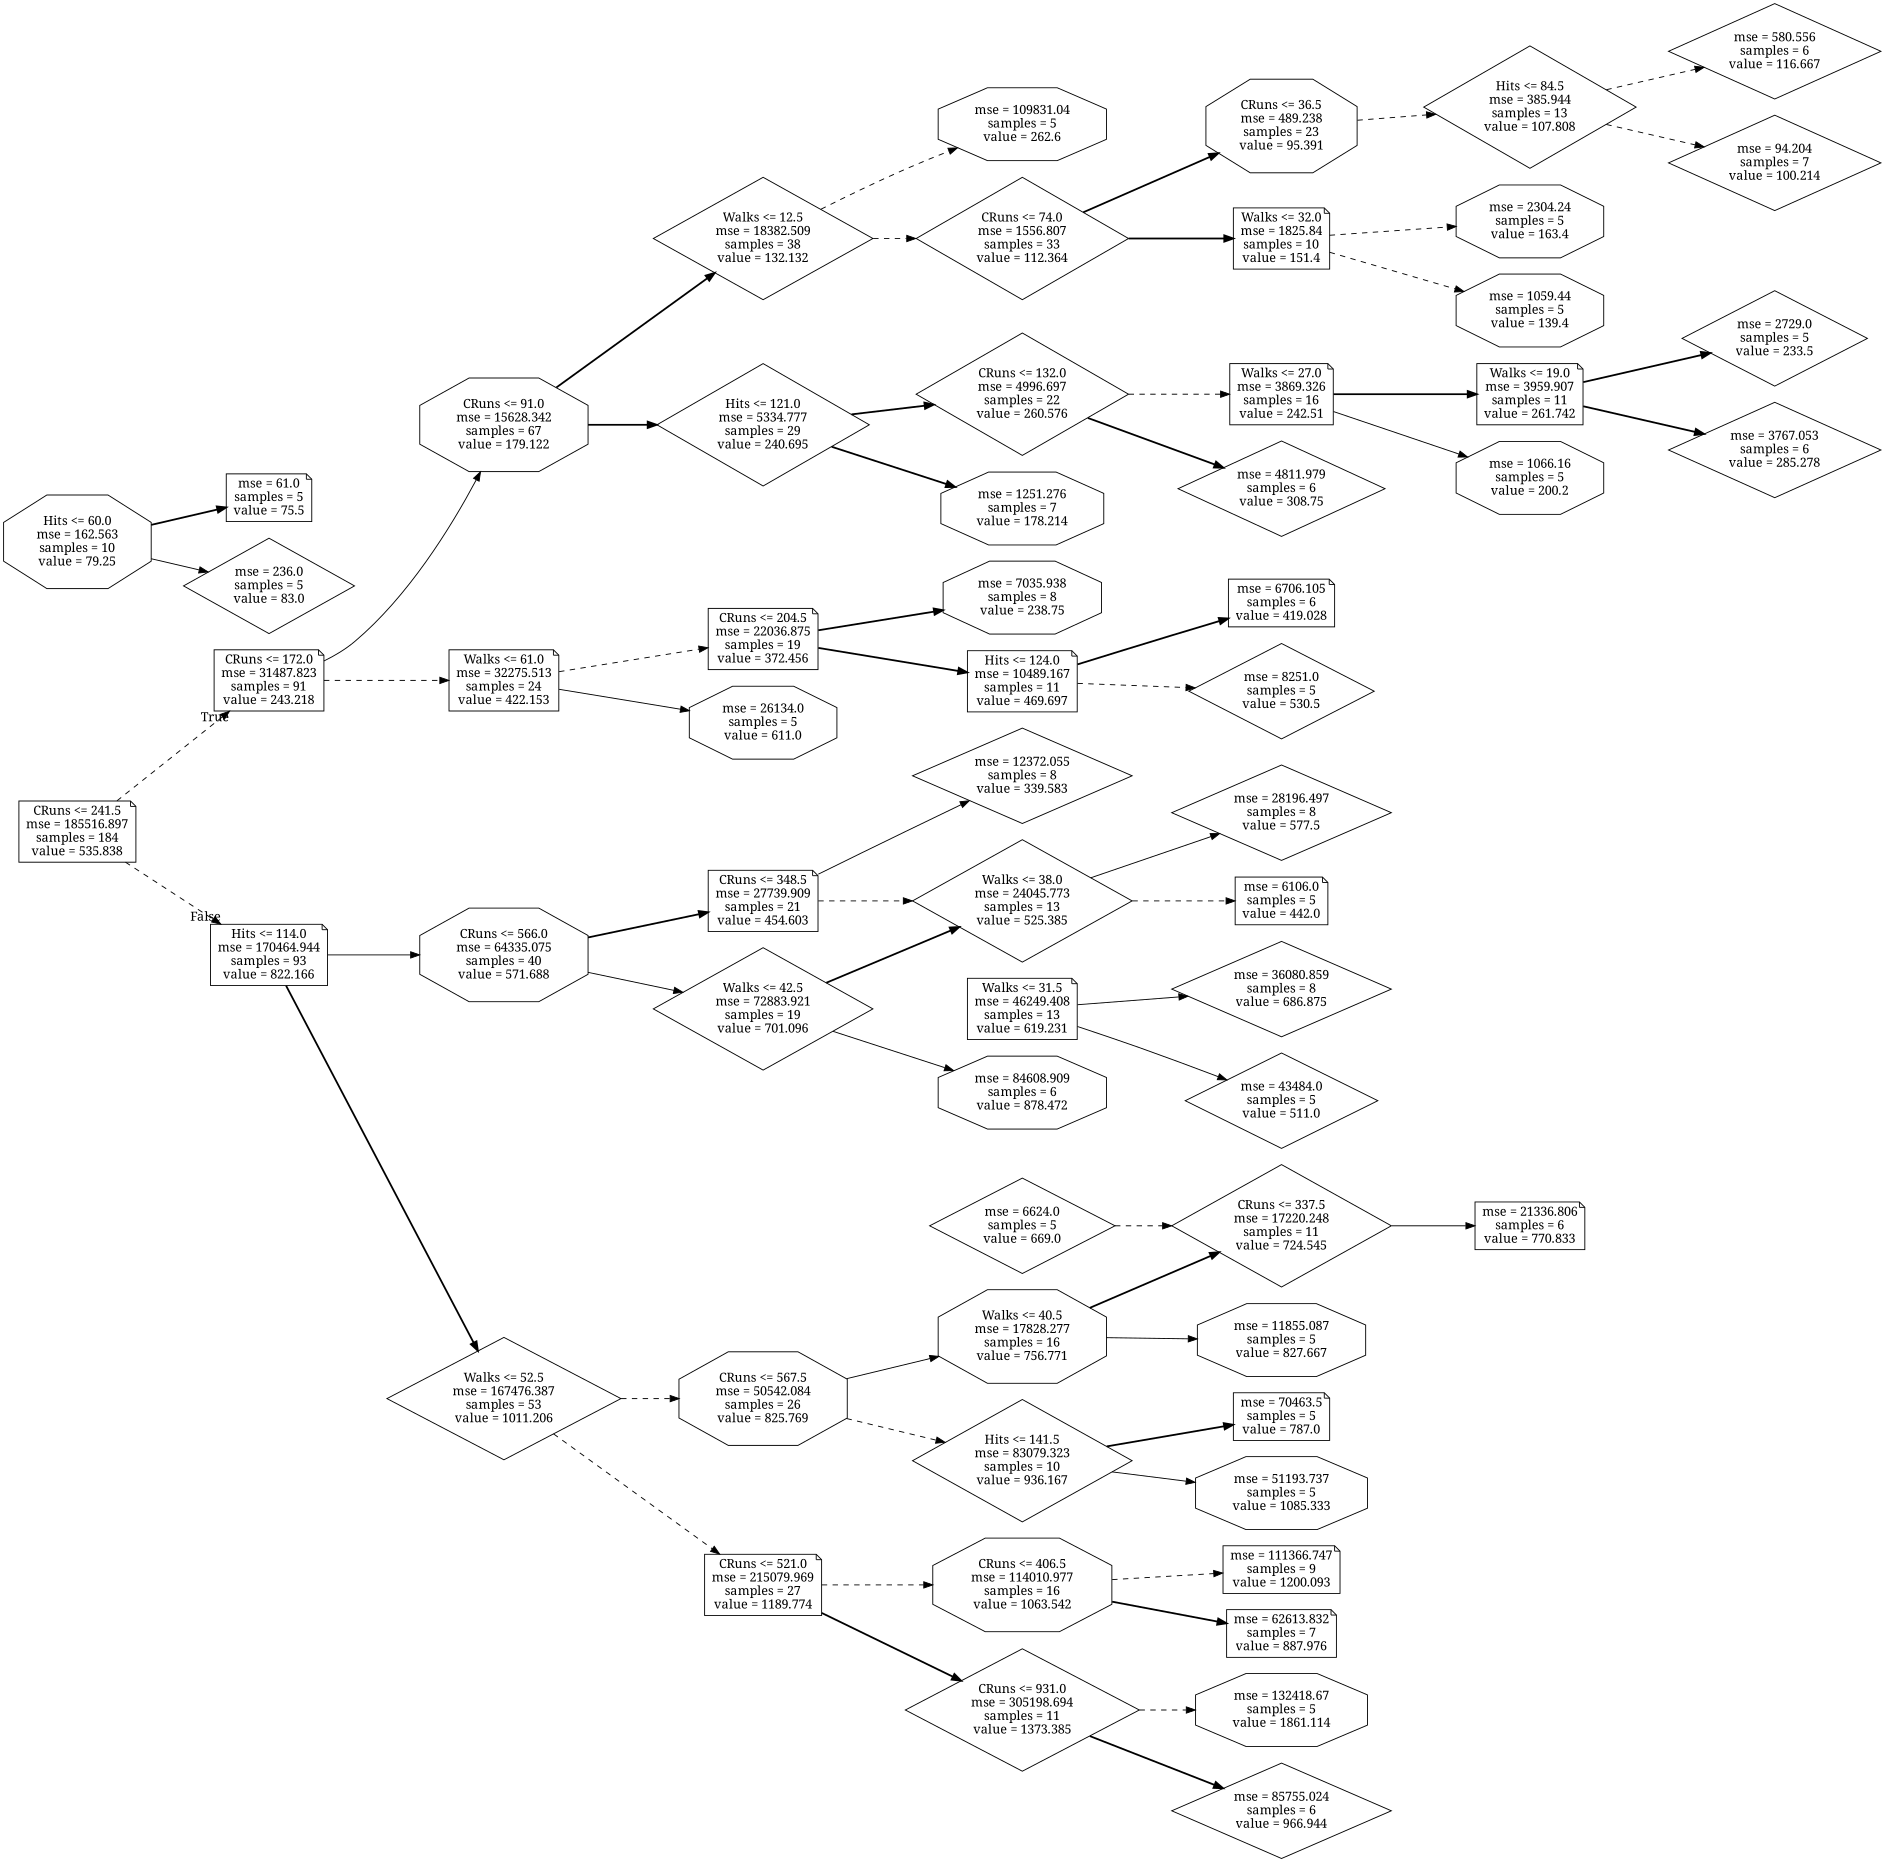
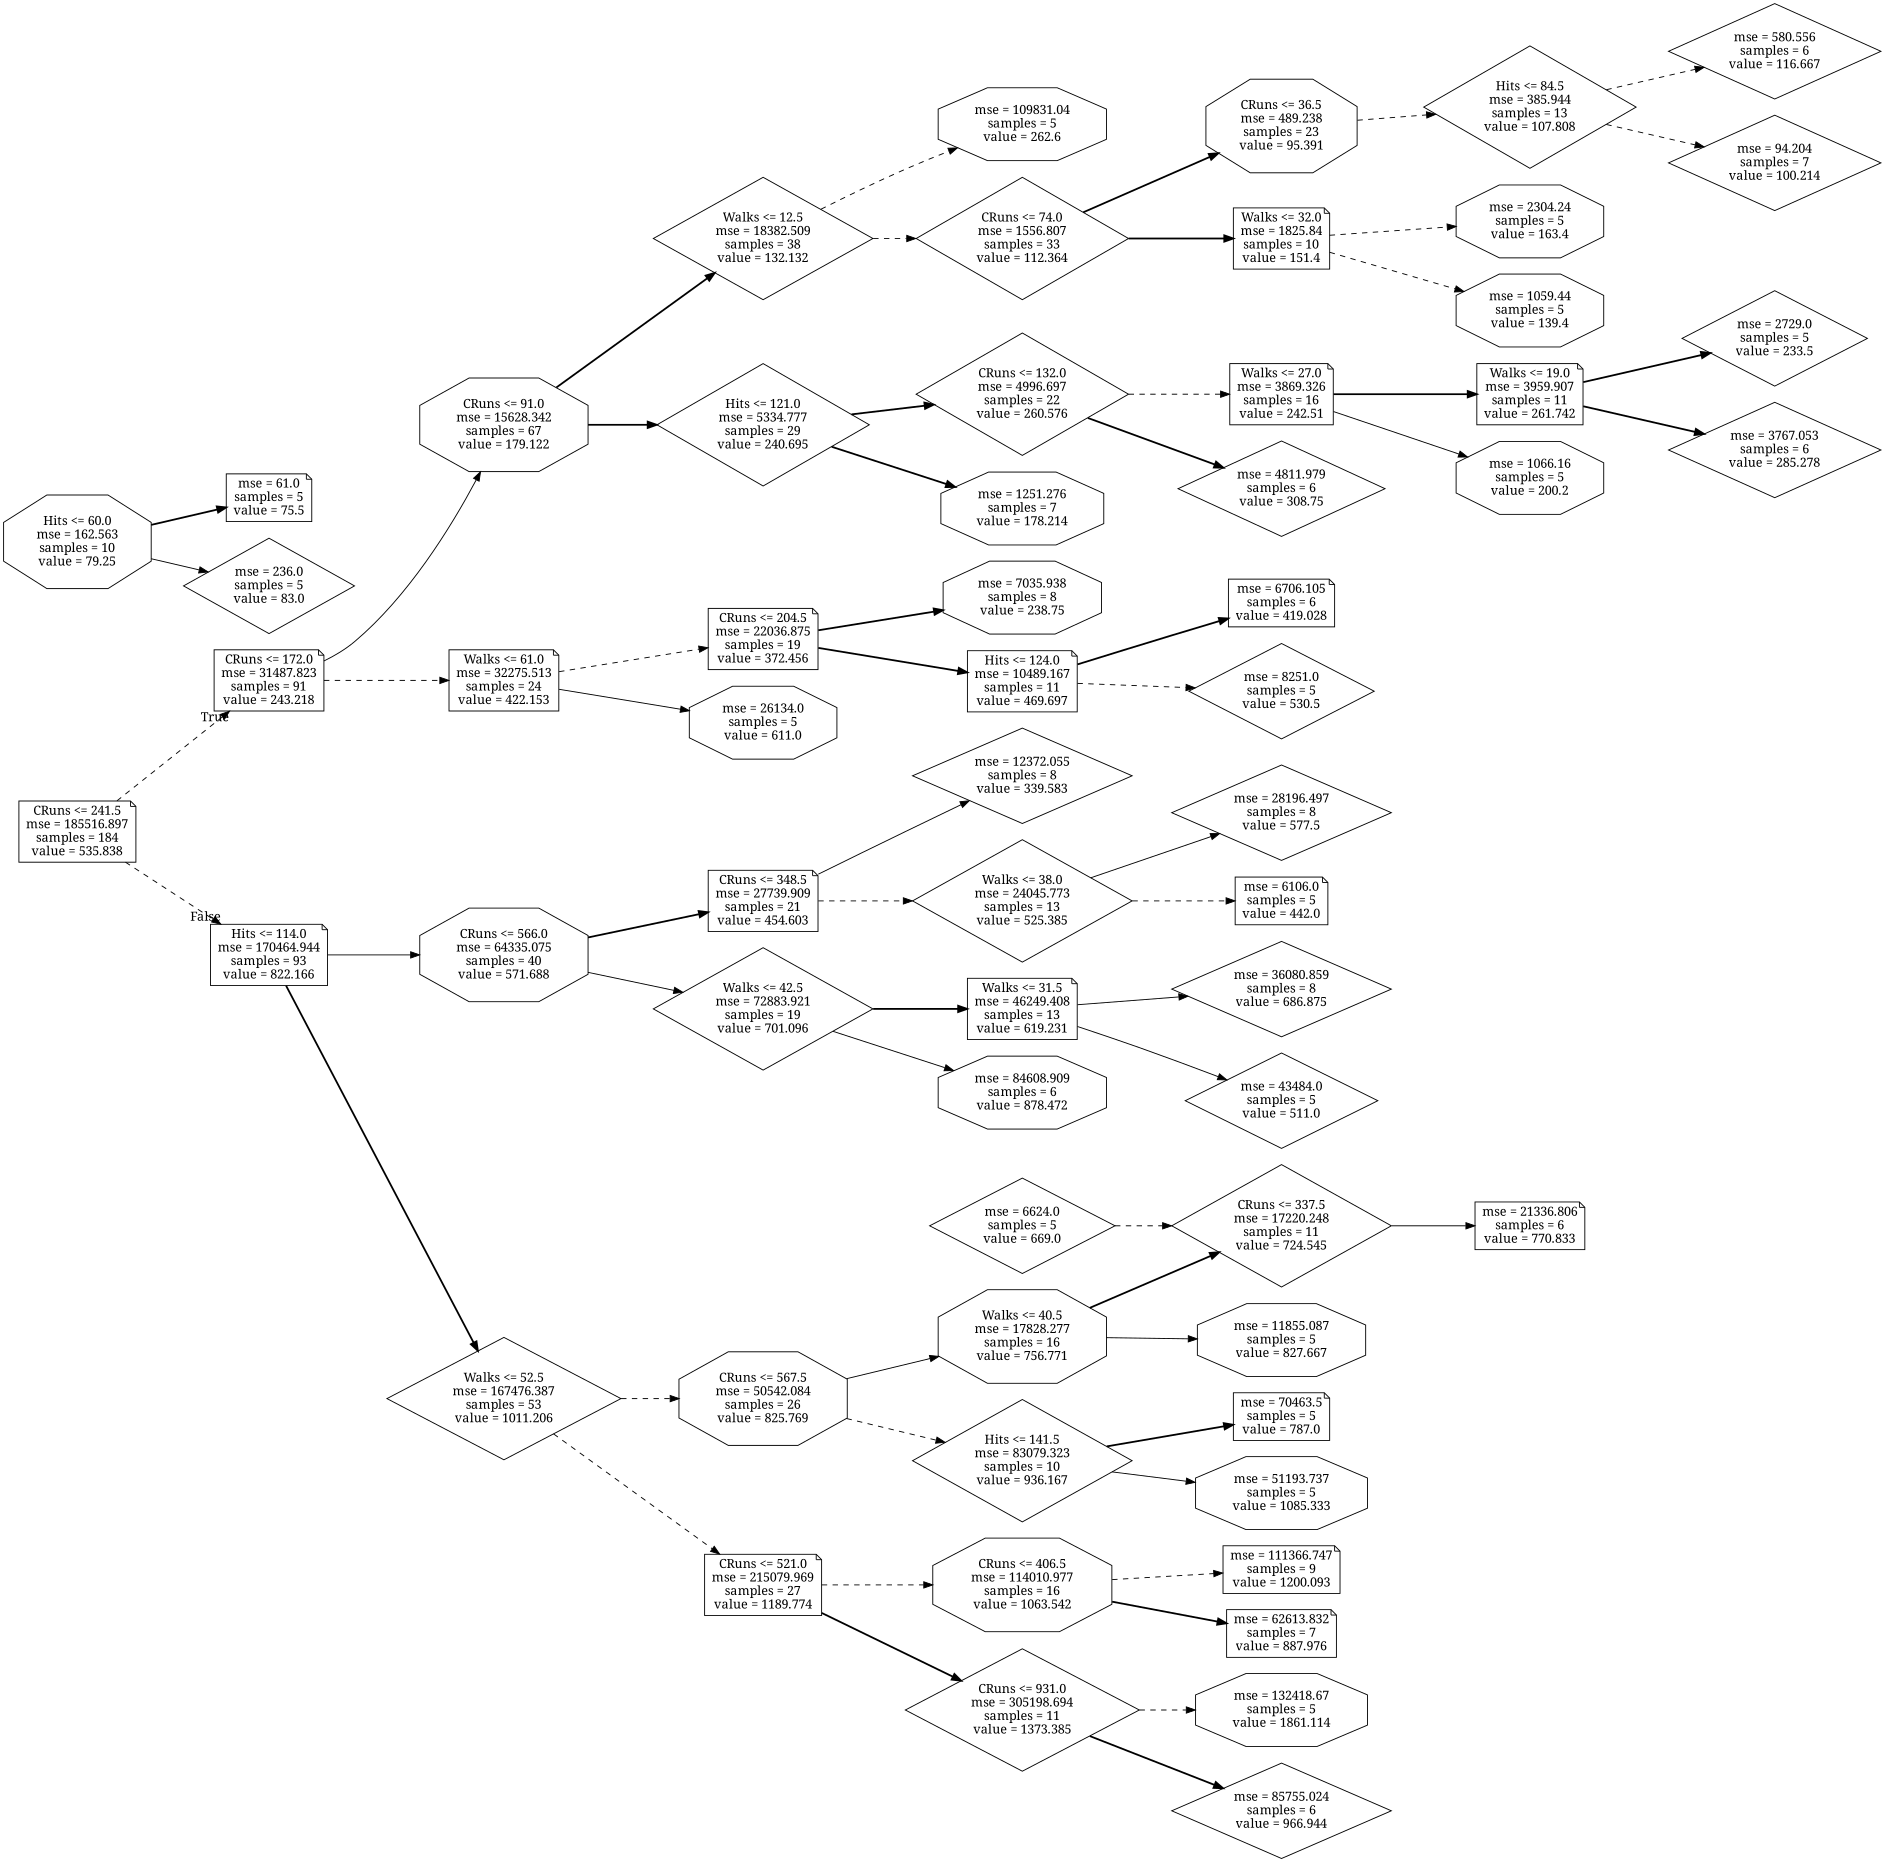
edge "Walks <= 42.5 mse = 72883.921 samples = 19 value = 701.096" -> "Walks <= 38.0 mse = 24045.773 samples = 13 value = 525.385": now "Walks <= 42.5 mse = 72883.921 samples = 19 value = 701.096" -> "Walks <= 31.5 mse = 46249.408 samples = 13 value = 619.231"
